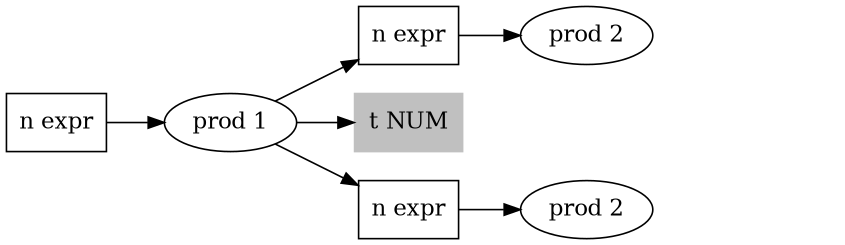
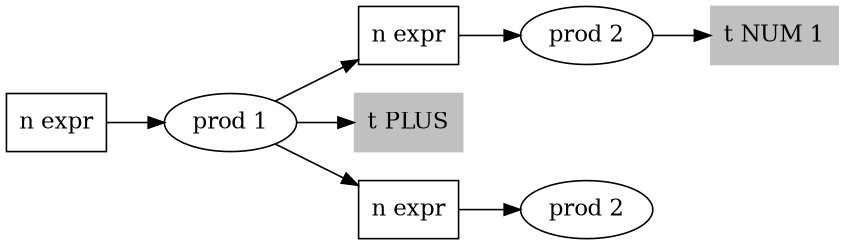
node "t NUM 1": added
node "t NUM": label "t NUM" -> "t PLUS"
